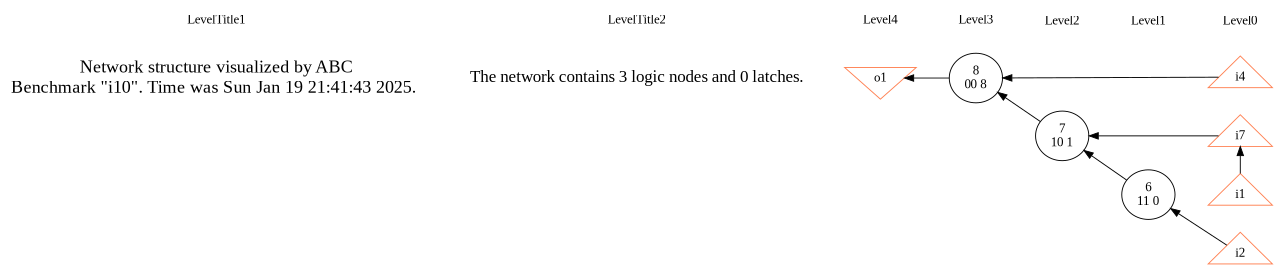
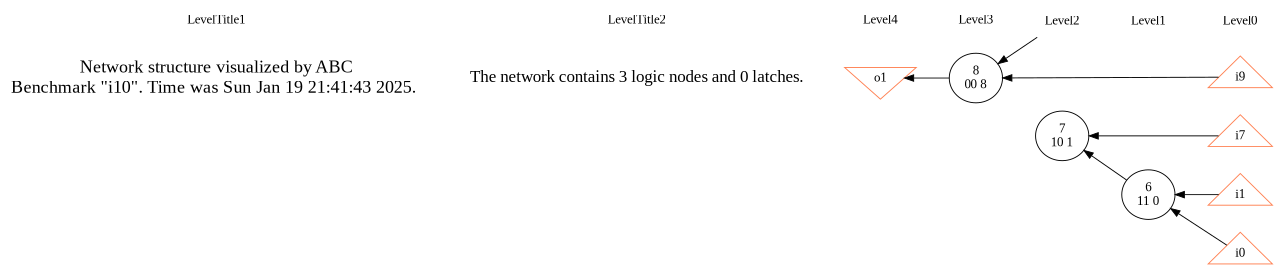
node "i4": label "i4" -> "i9"
edge "7 10 1" -> "8 00 8": now "Level2" -> "8 00 8"
edge "i1" -> "i7": now "i1" -> "6 11 0"
node "i2": label "i2" -> "i0"
